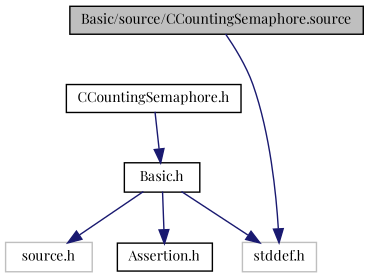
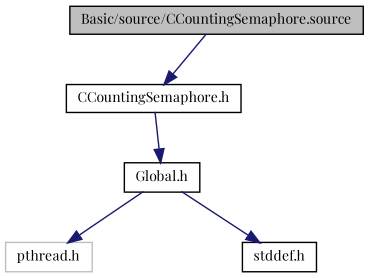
edge "Basic/source/CCountingSemaphore.source" -> "stddef.h": now "Basic/source/CCountingSemaphore.source" -> "CCountingSemaphore.h"
node "Basic.h": label "Basic.h" -> "Global.h"
node "source.h": label "source.h" -> "pthread.h"
node "Assertion.h": removed
node "stddef.h": color grey75 -> black
